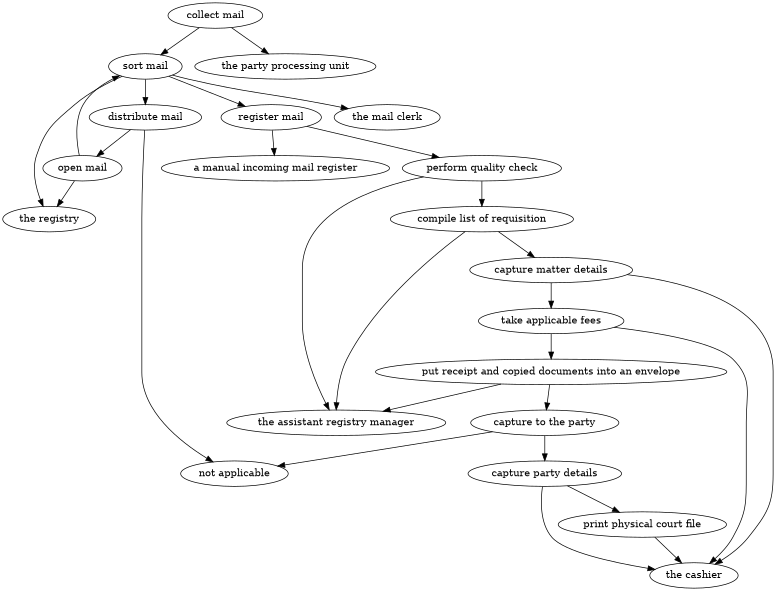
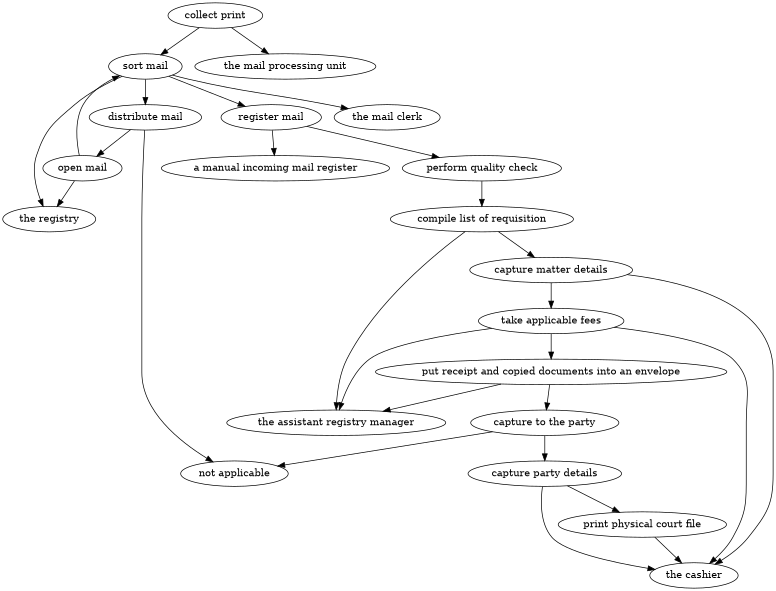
node "collect mail": label "collect mail" -> "collect print"
node "the party processing unit": label "the party processing unit" -> "the mail processing unit"
edge "perform quality check" -> "the assistant registry manager": now "take applicable fees" -> "the assistant registry manager"
